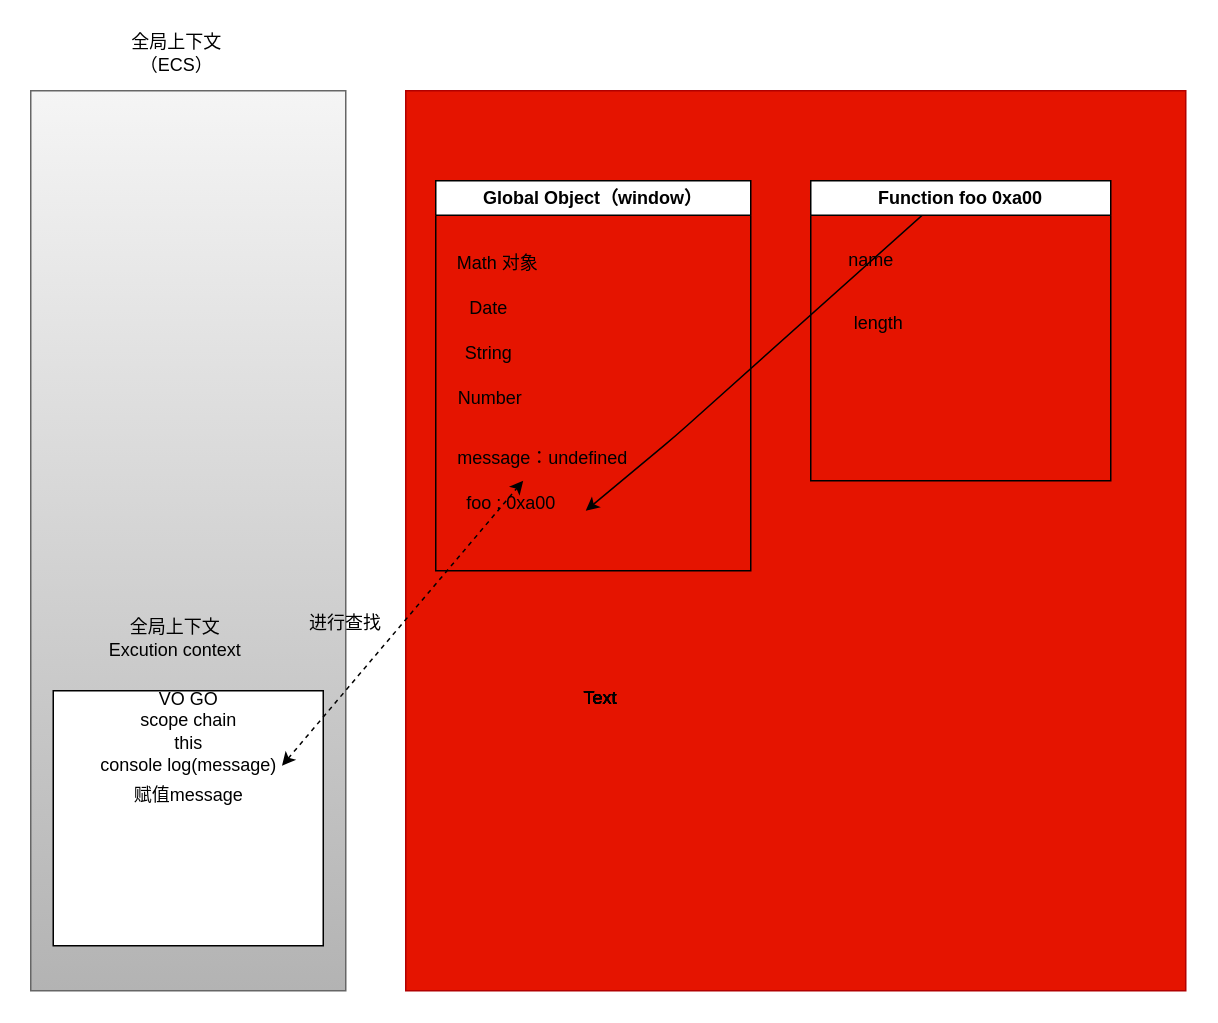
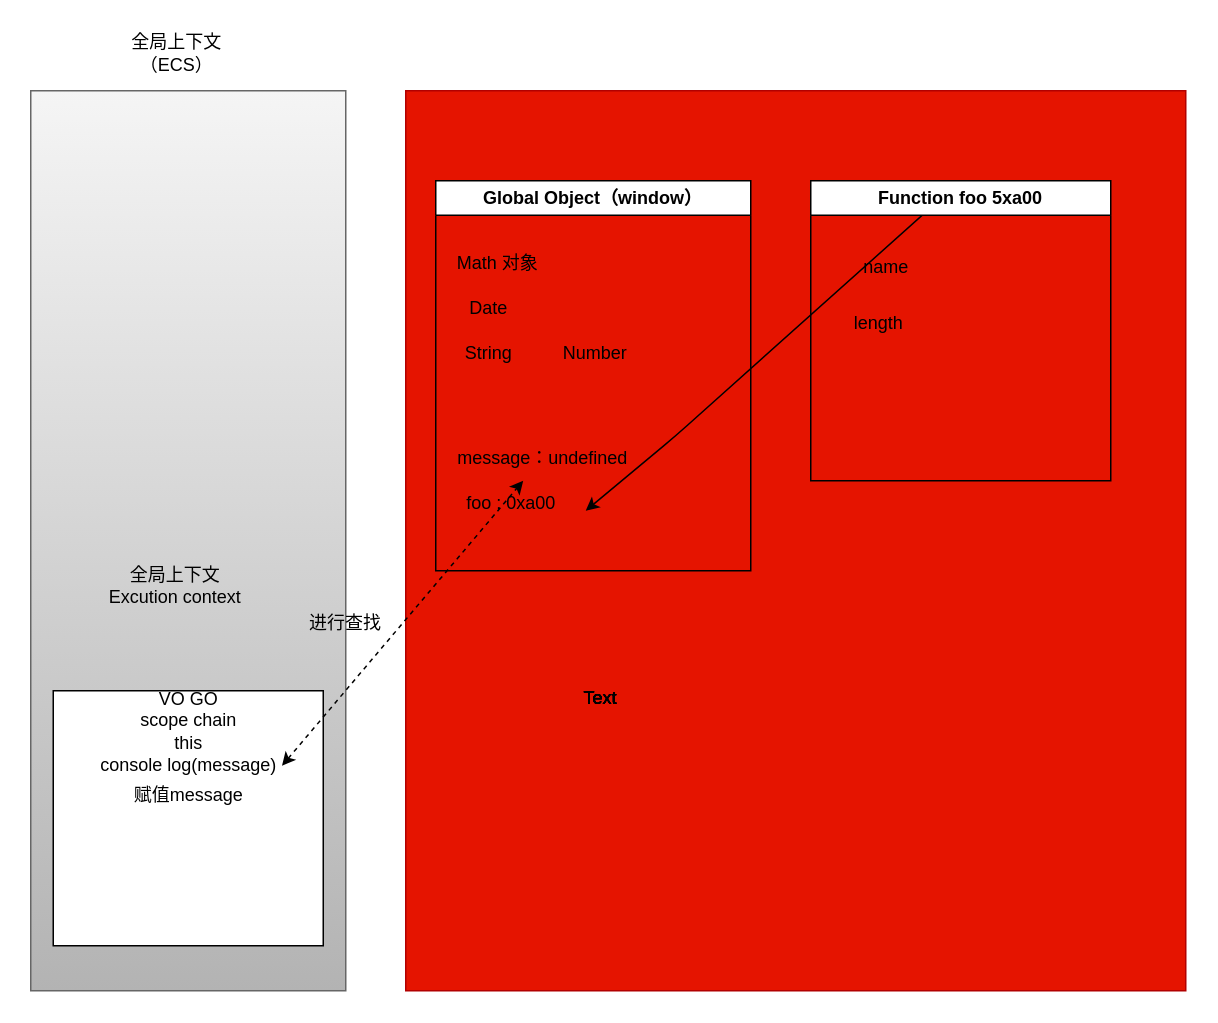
node "Function foo 0xa00": label "Function foo 0xa00" -> "Function foo 5xa00"
node "name": moved (871, 260) -> (886, 268)
node "Number": moved (490, 398) -> (595, 353)
node "全局上下文 Excution context": moved (175, 638) -> (175, 586)
